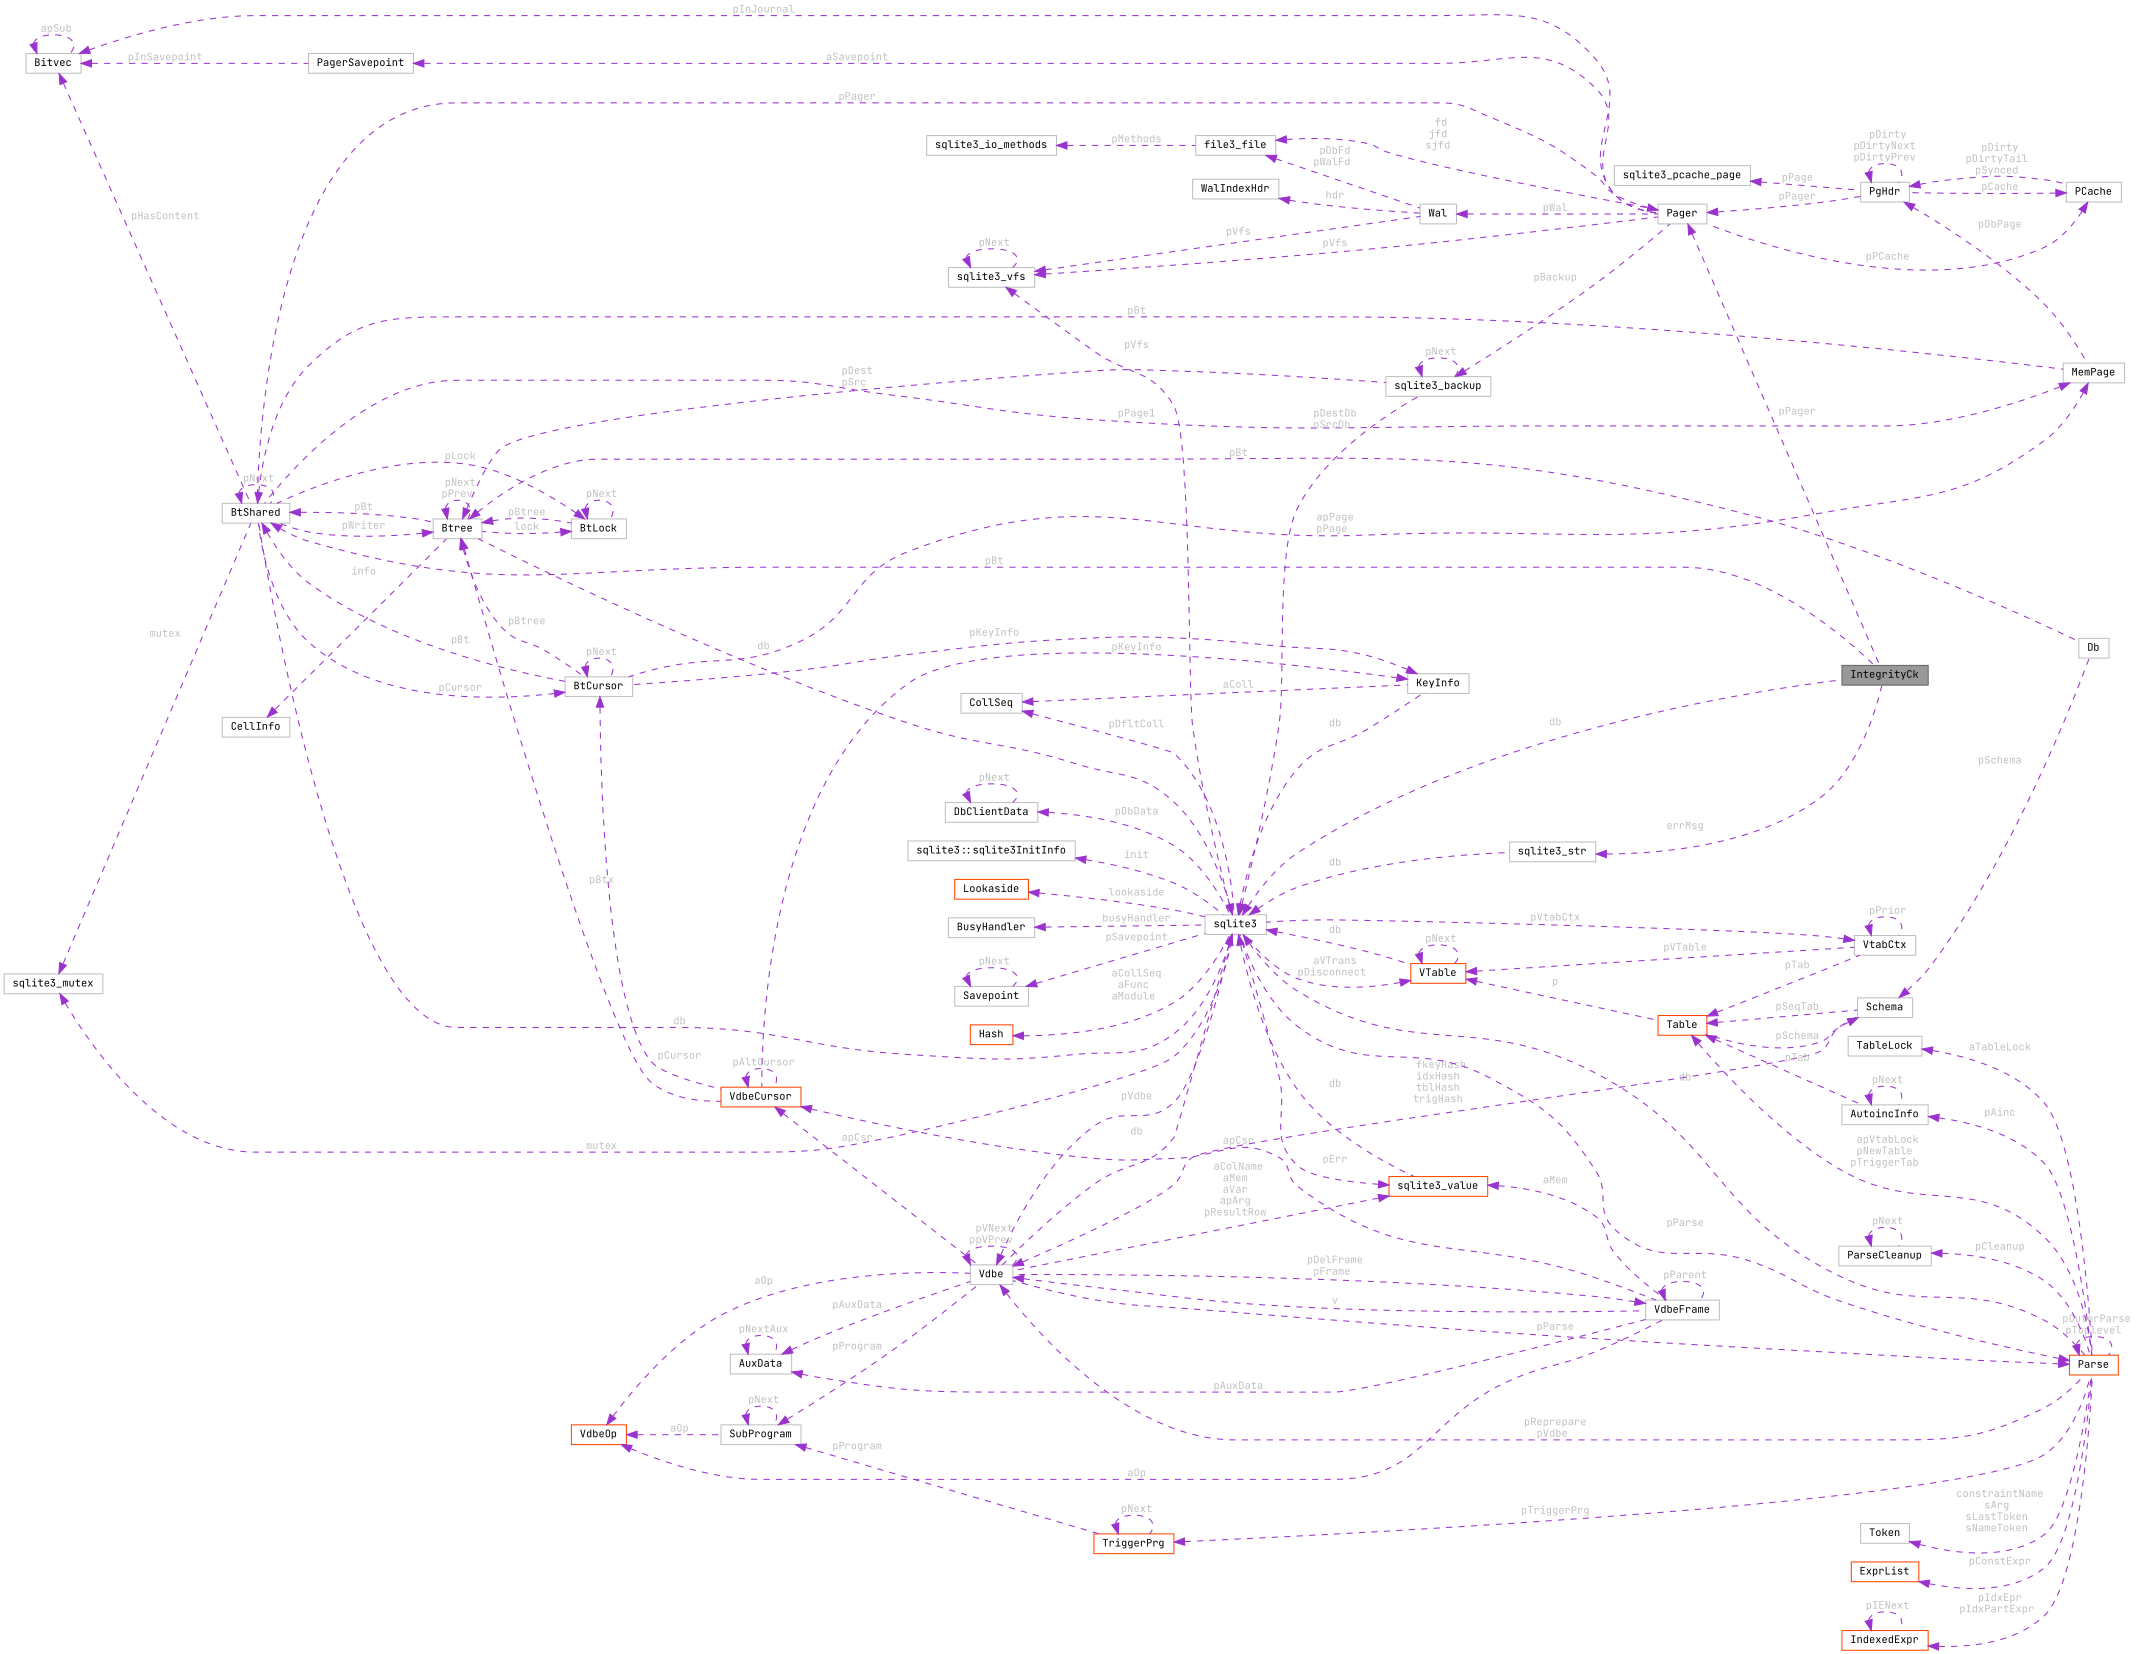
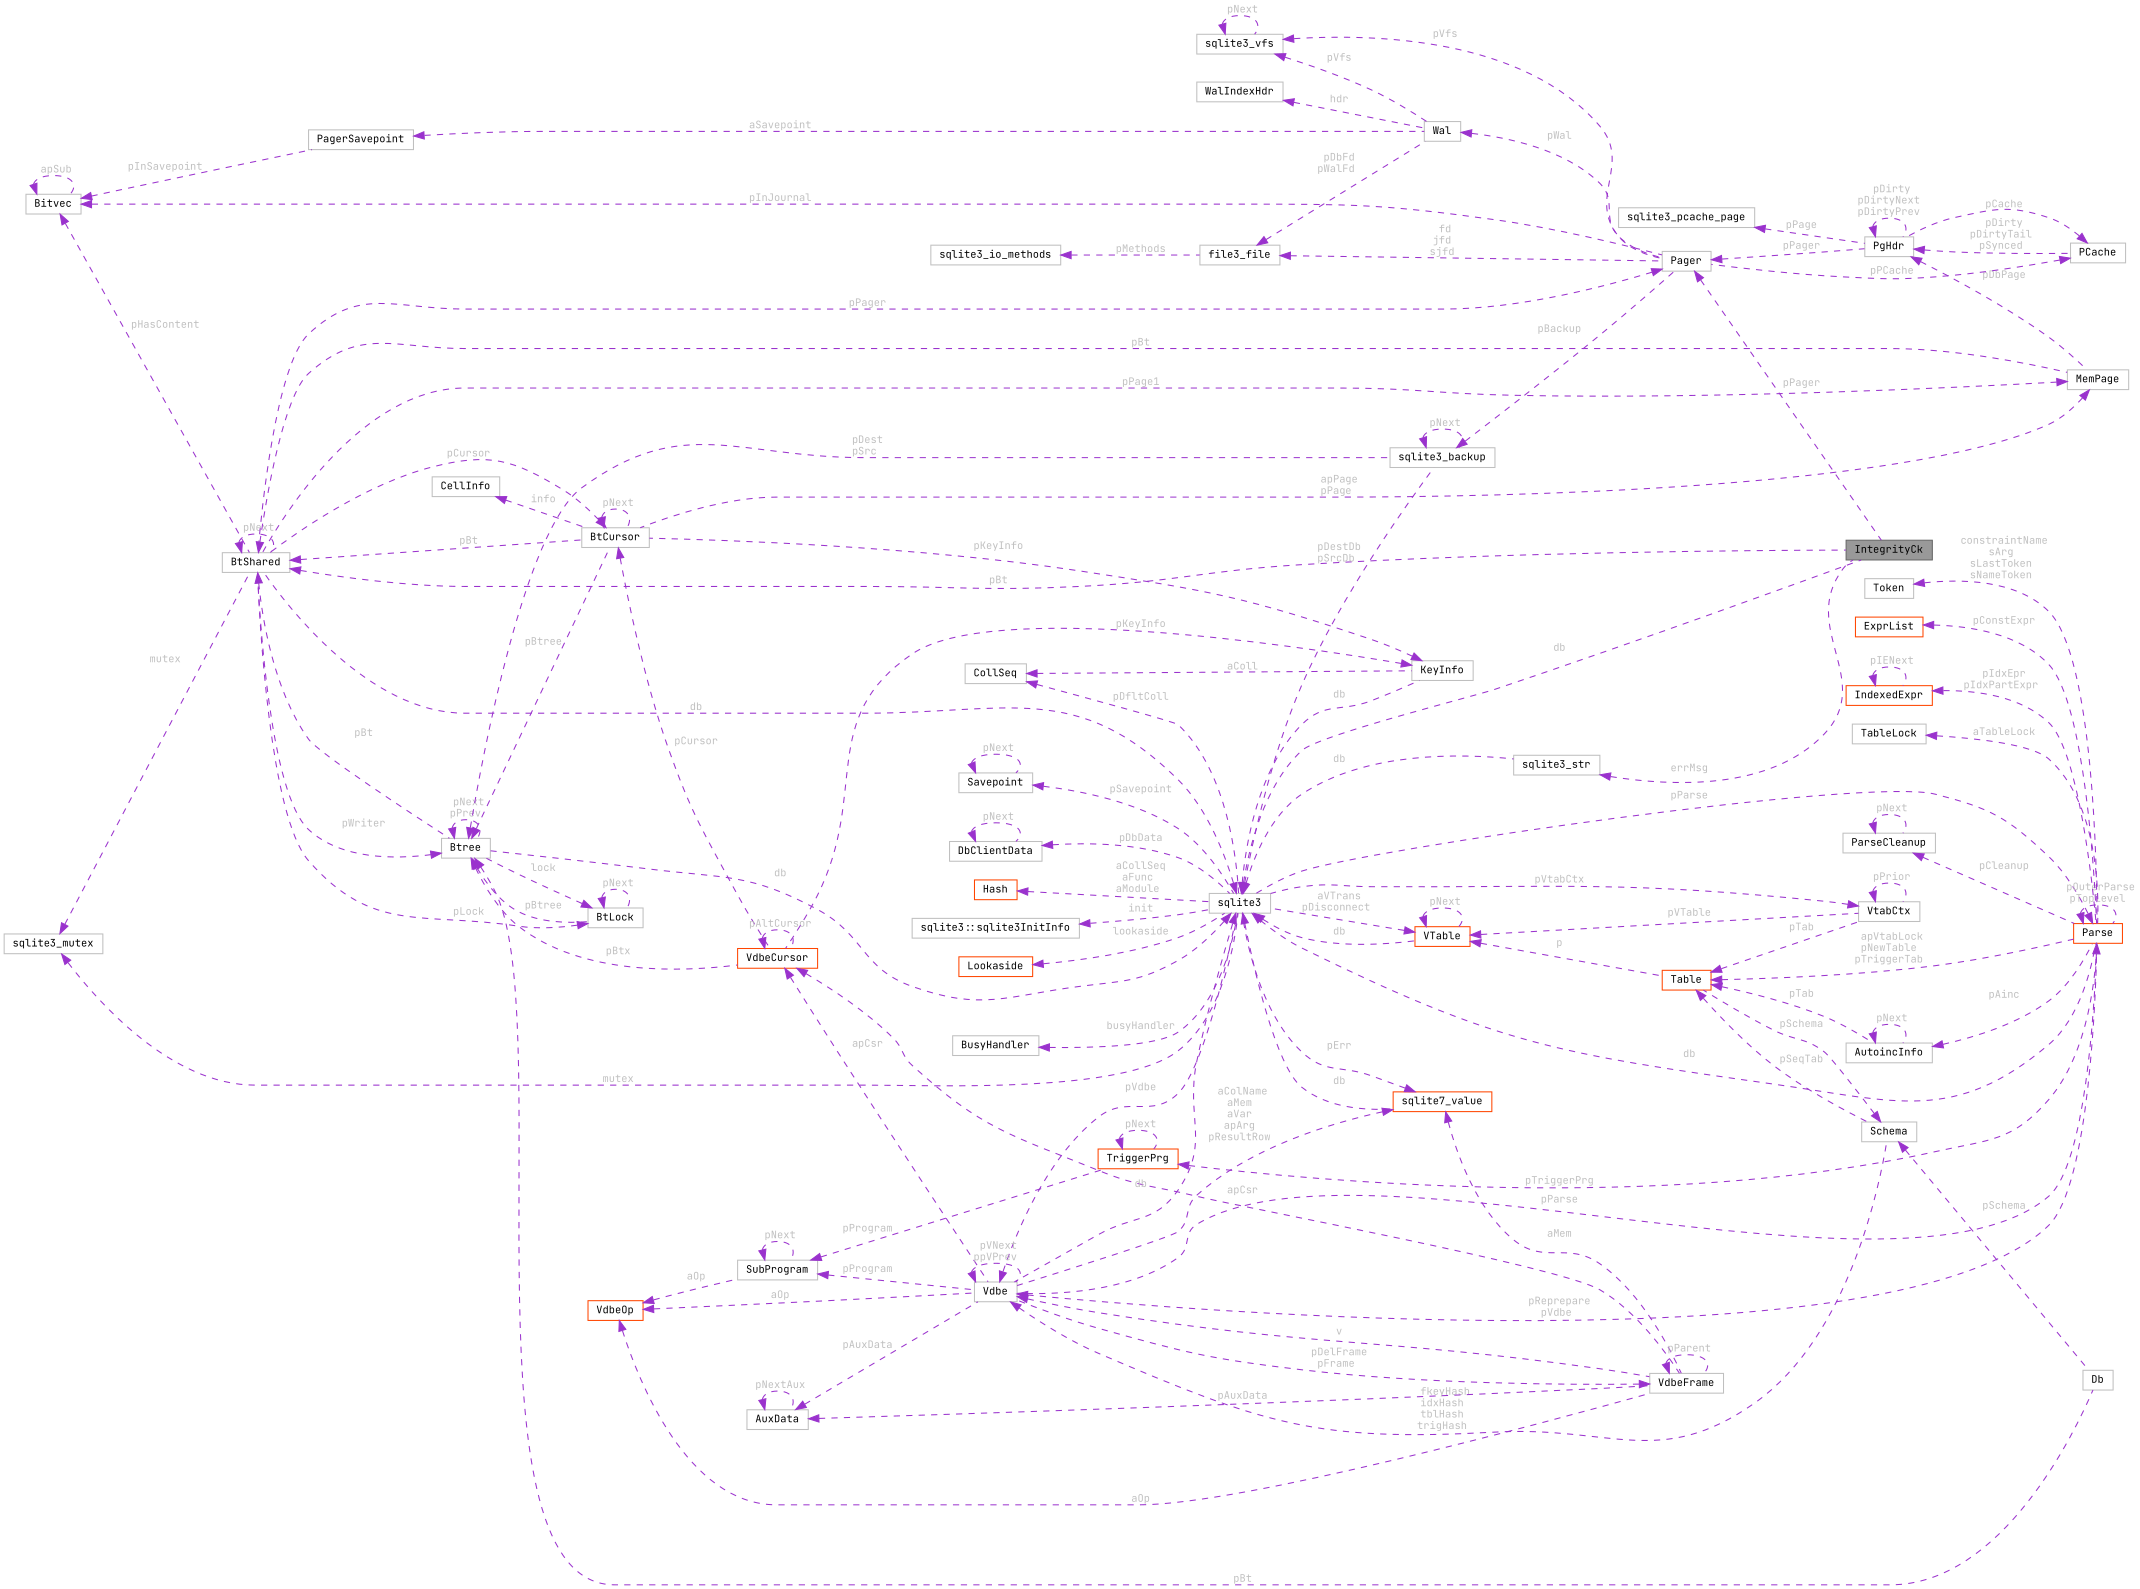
edge "Pager" -> "PagerSavepoint": now "Wal" -> "PagerSavepoint"
edge "sqlite3" -> "sqlite3_vfs": removed, label "pVfs"
edge "Btree" -> "CellInfo": now "BtCursor" -> "CellInfo"
node "sqlite3_value": label "sqlite3_value" -> "sqlite7_value"
